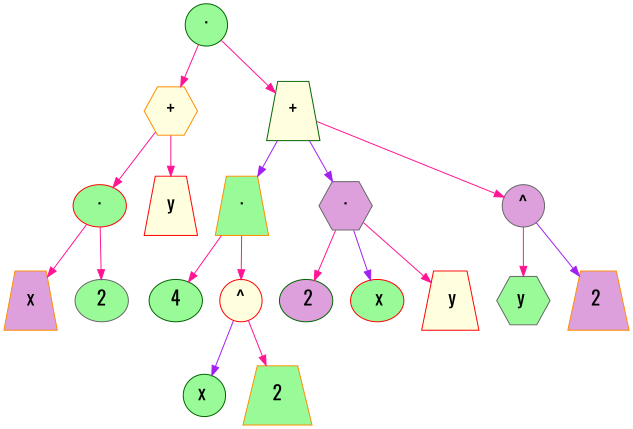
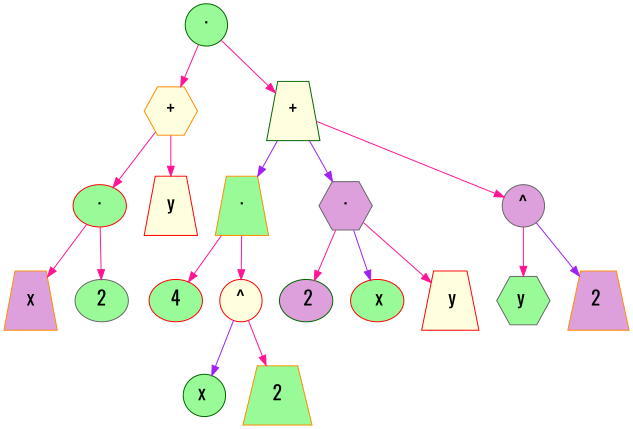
node "4": color darkgreen -> red
